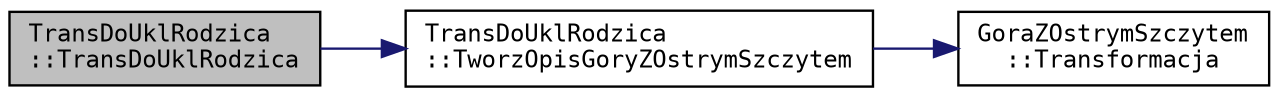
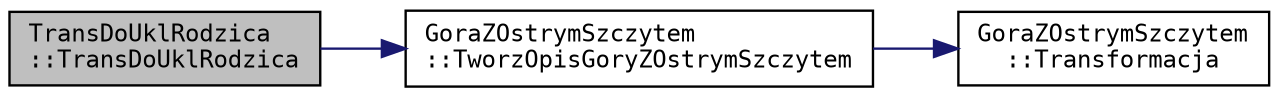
node "TransDoUklRodzica ::TworzOpisGoryZOstrymSzczytem": label "TransDoUklRodzica ::TworzOpisGoryZOstrymSzczytem" -> "GoraZOstrymSzczytem ::TworzOpisGoryZOstrymSzczytem"
